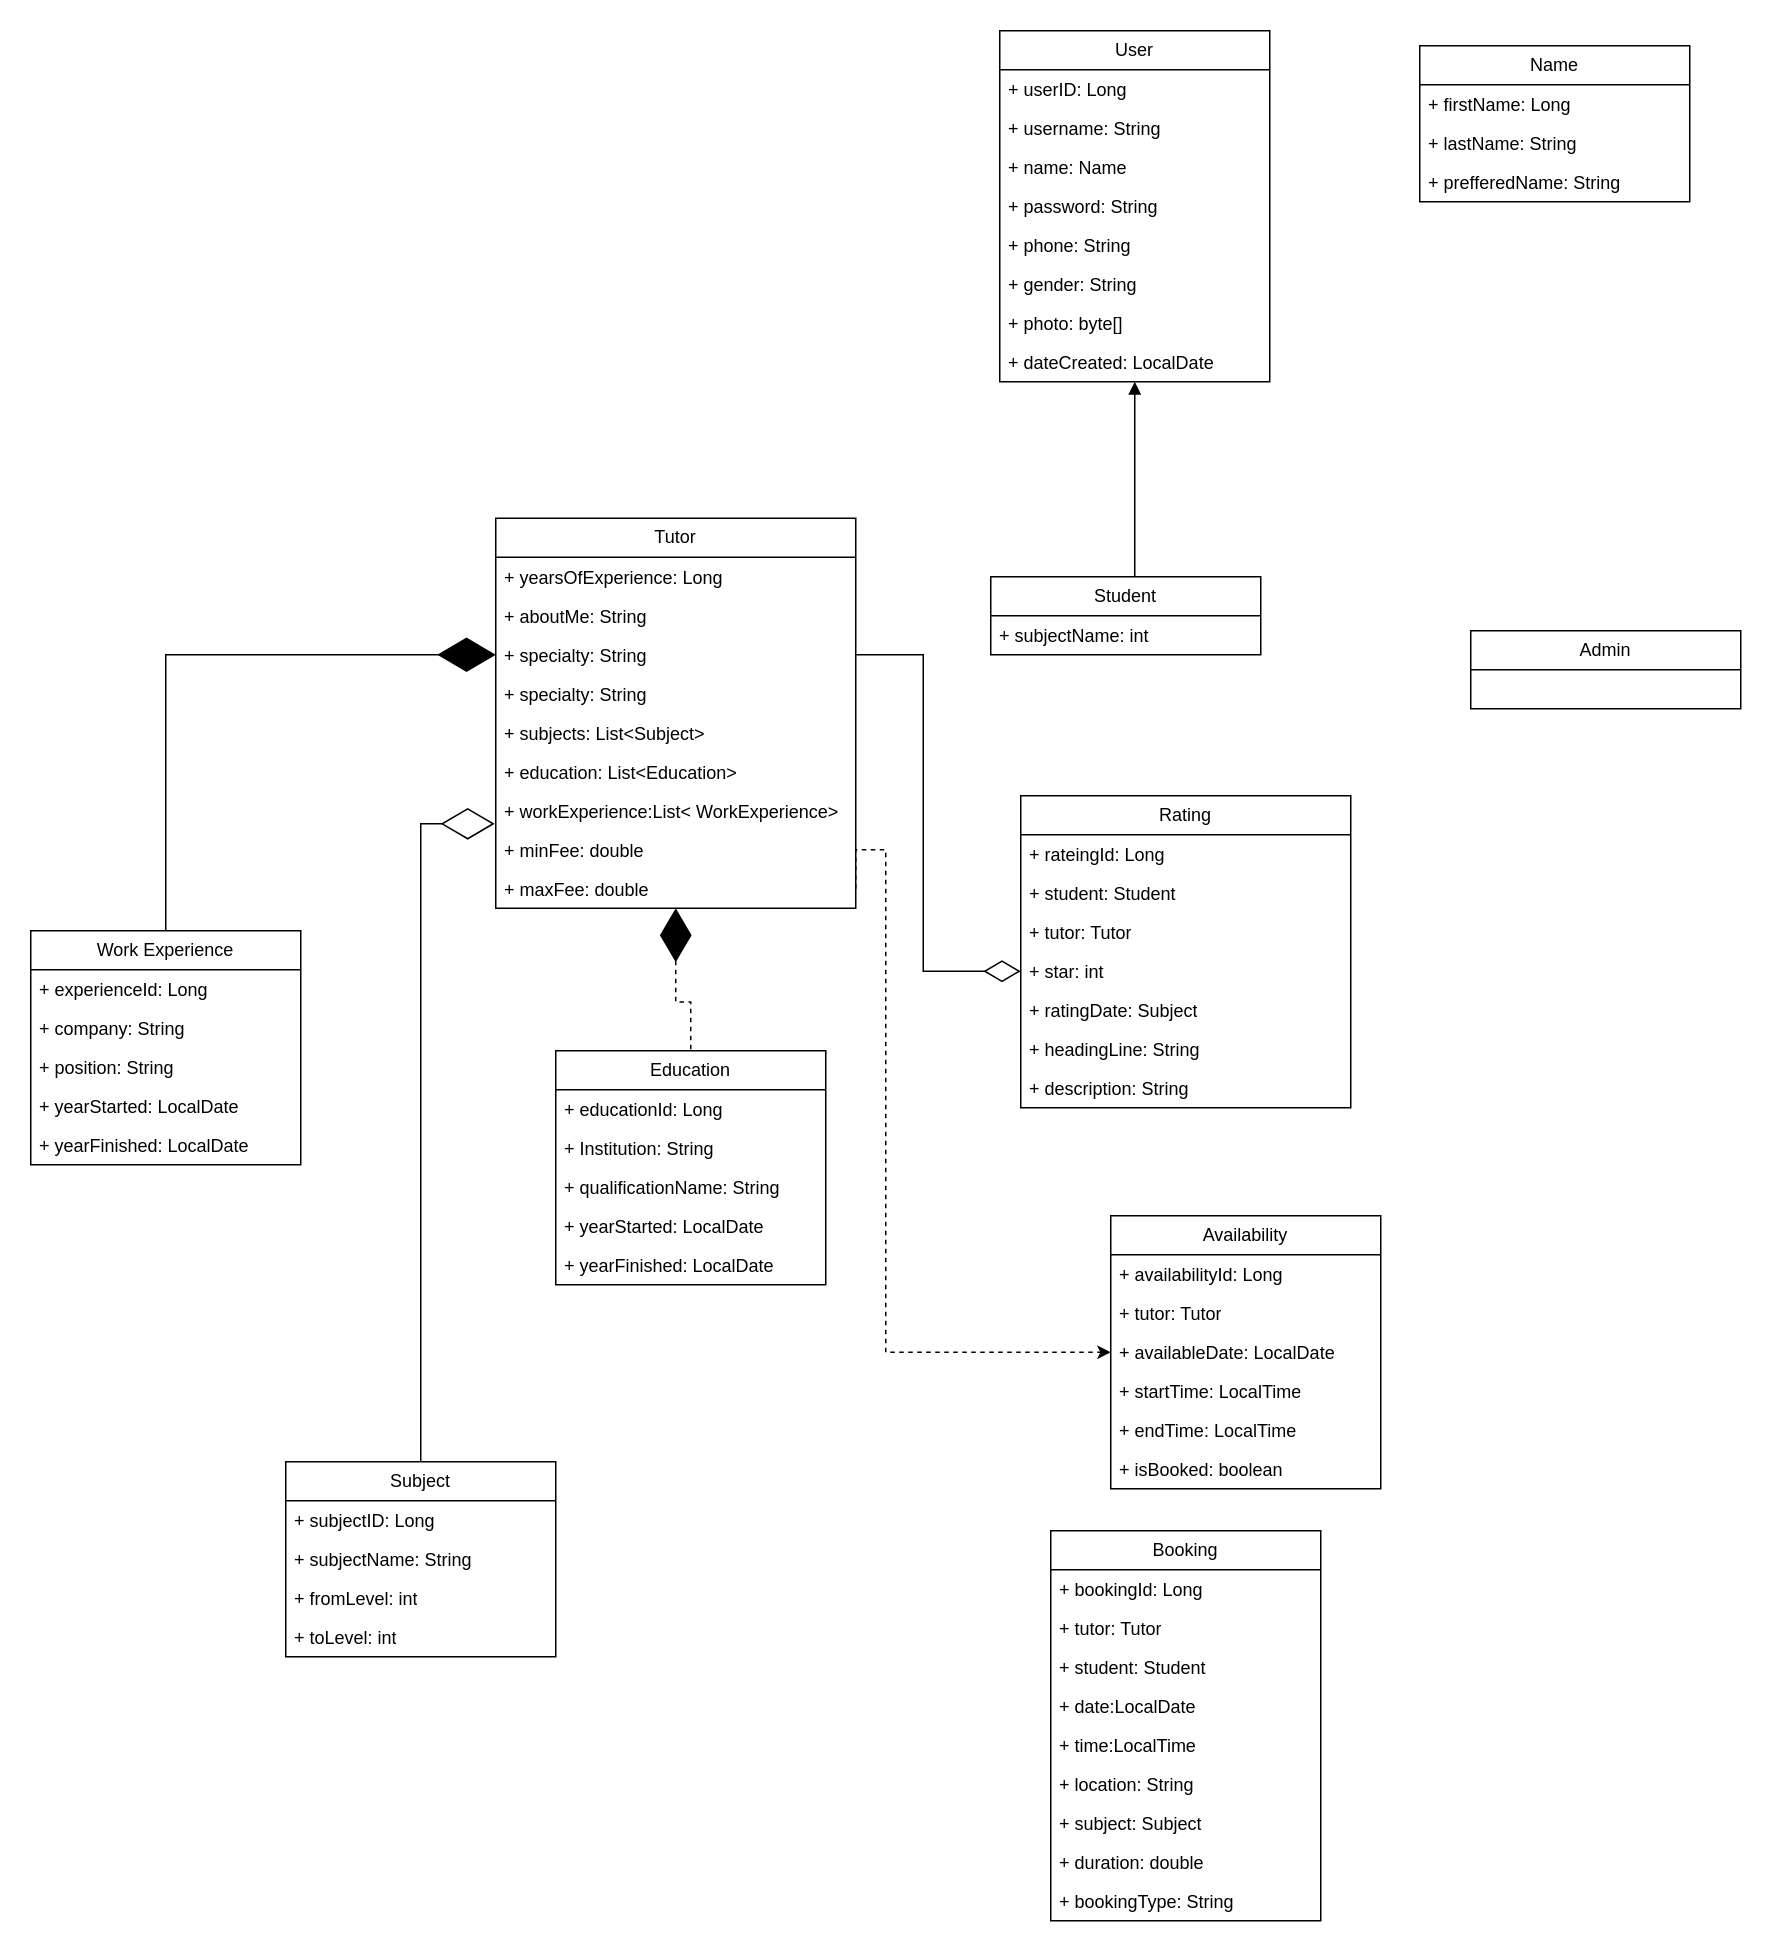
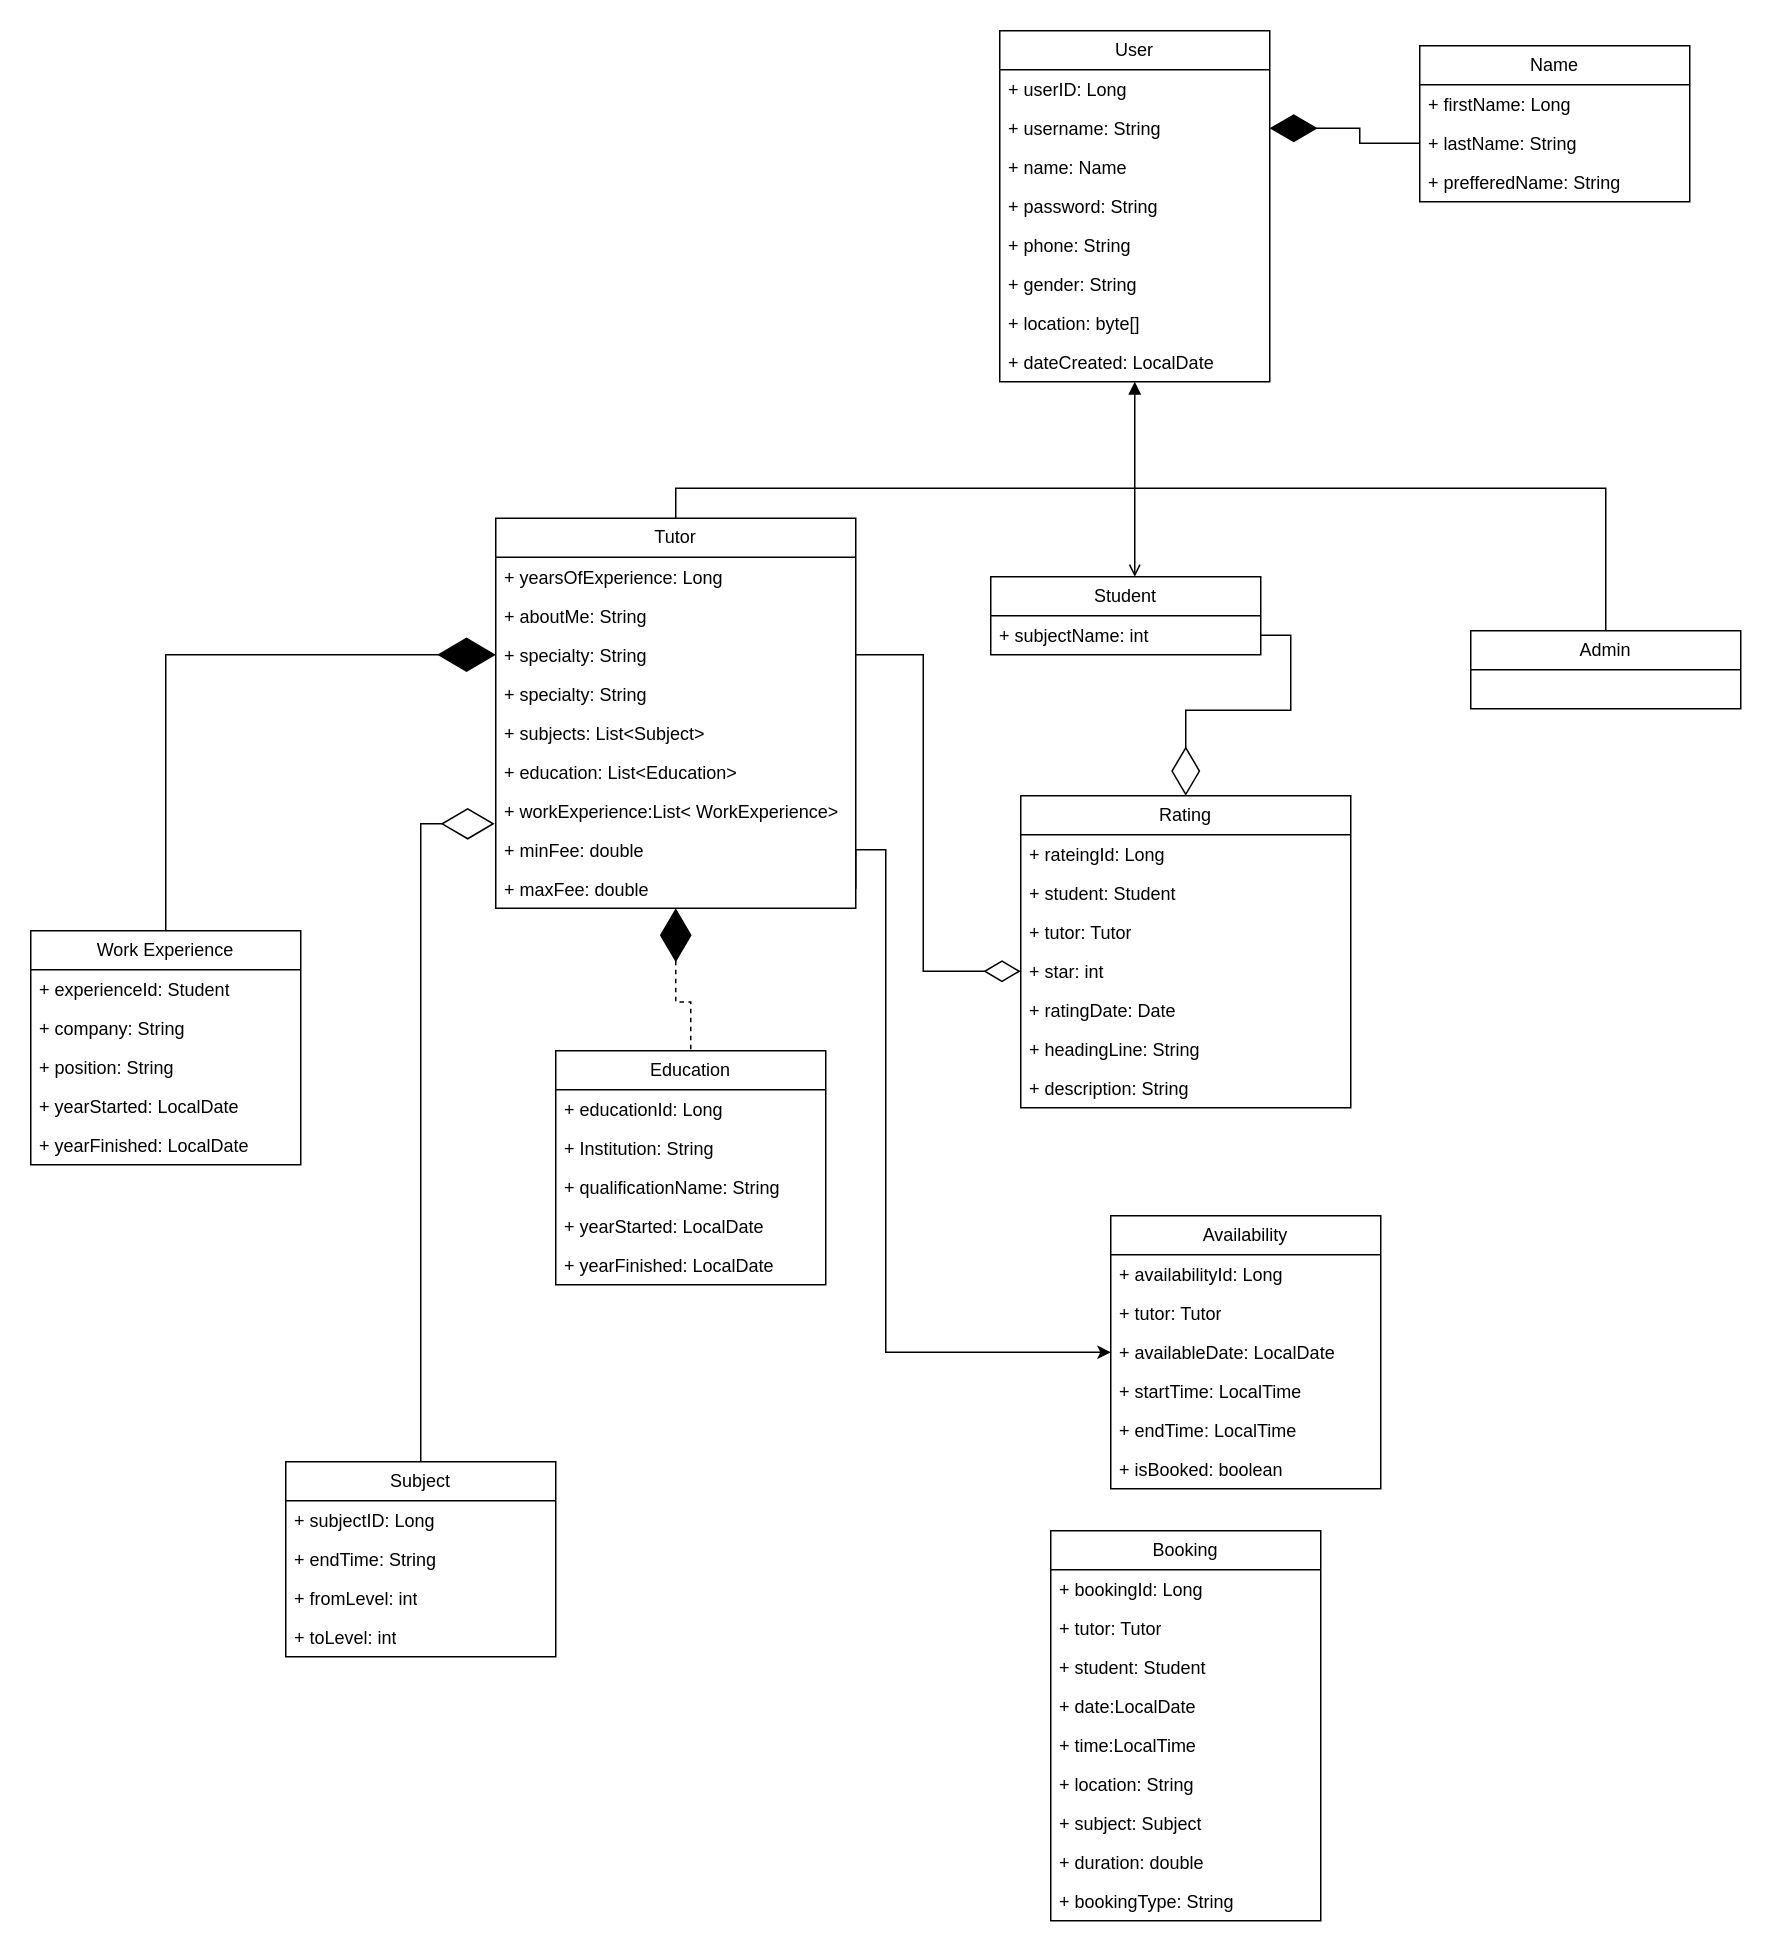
edge "+ lastName: String" -> "+ username: String": added
node "+ photo: byte[]": label "+ photo: byte[]" -> "+ location: byte[]"
edge "Admin" -- "Tutor": added
edge "Student" -> "User": arrowhead none -> open
edge "+ subjectName: int" -> "Rating": added
node "+ experienceId: Long": label "+ experienceId: Long" -> "+ experienceId: Student"
node "+ ratingDate: Subject": label "+ ratingDate: Subject" -> "+ ratingDate: Date"
edge "+ maxFee: double" -> "Availability": style dashed -> solid
node "+ subjectName: String": label "+ subjectName: String" -> "+ endTime: String"
